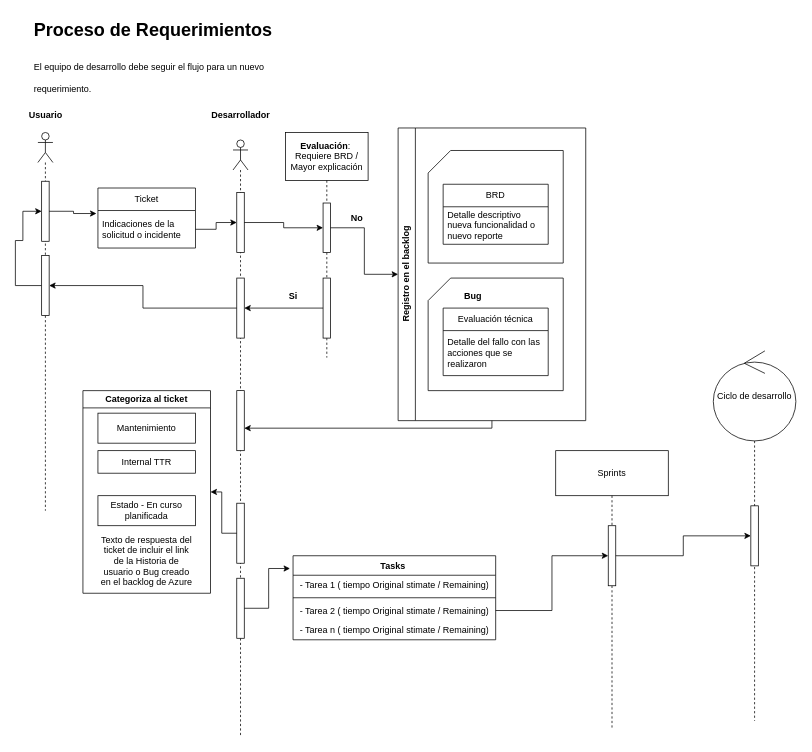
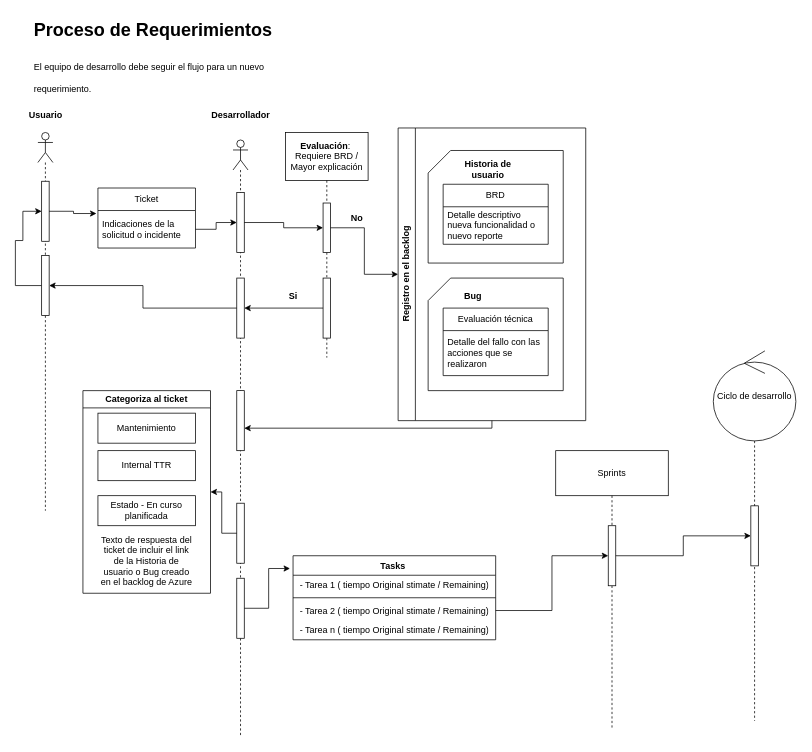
node "Historia de usuario": added
node "Internal TTR": size 98x23 -> 98x30
